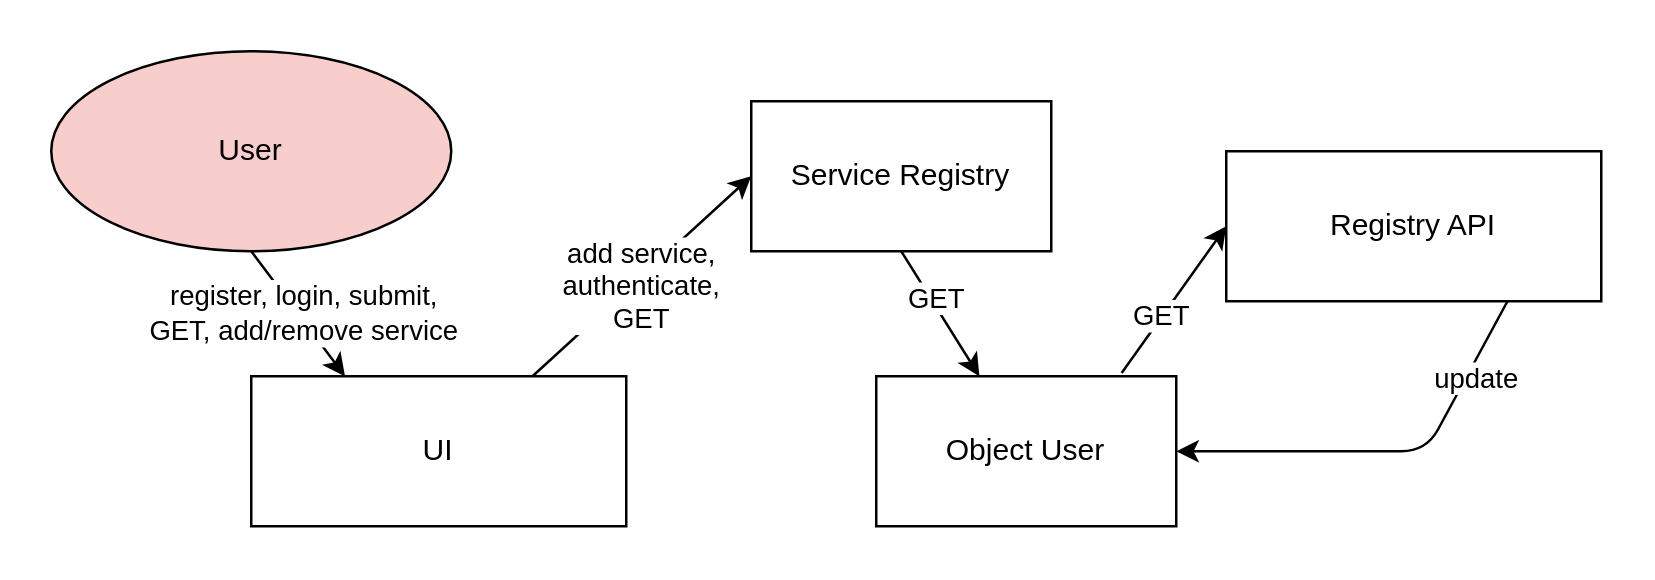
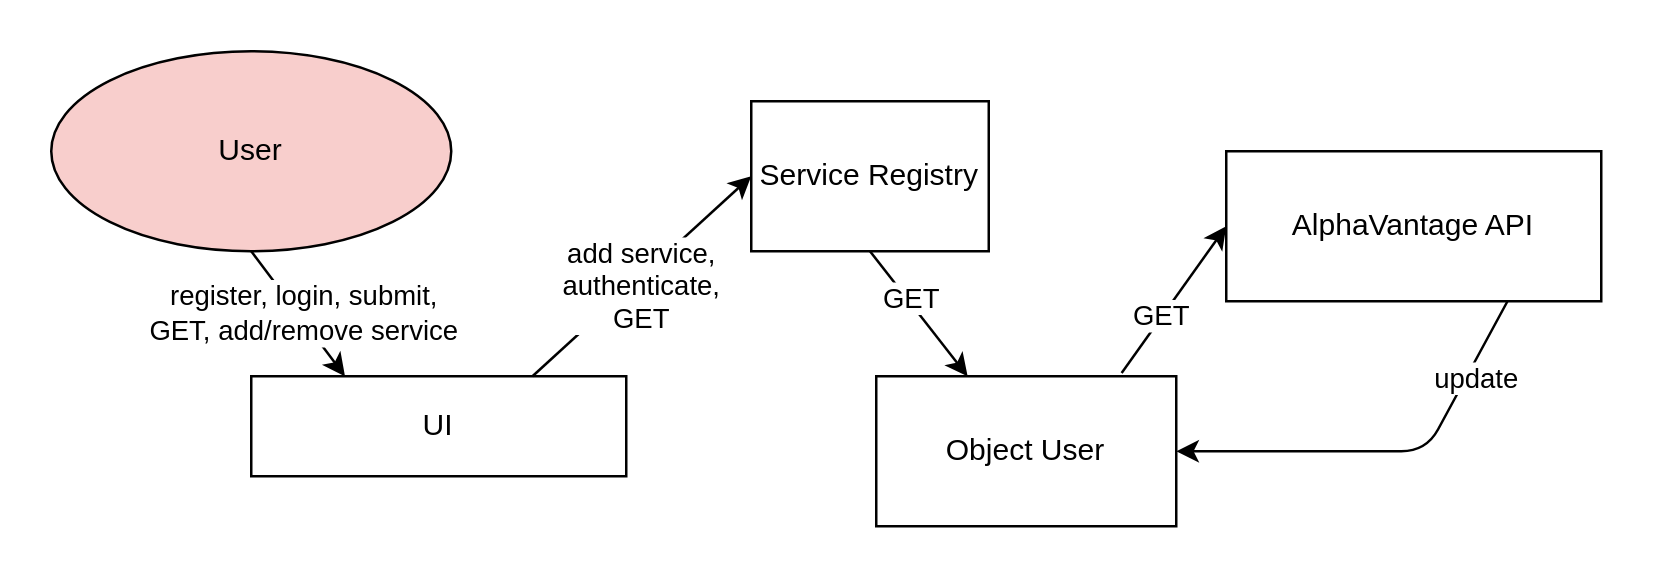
node "Service Registry": size 300x150 -> 238x150
node "Registry API": label "Registry API" -> "AlphaVantage API"
node "UI": size 375x150 -> 375x100
